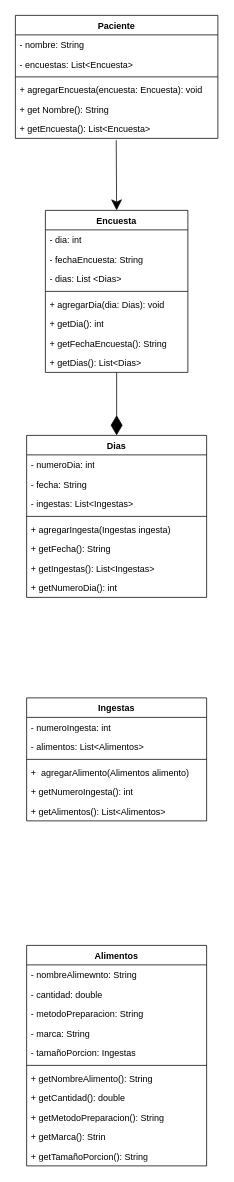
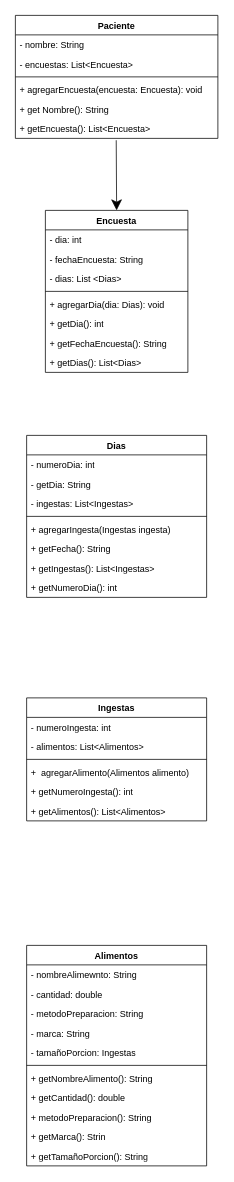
edge "+ getDias(): List<Dias>" -> "Dias": removed
node "- fecha: String": label "- fecha: String" -> "- getDia: String"
node "+ getMetodoPreparacion(): String": label "+ getMetodoPreparacion(): String" -> "+ metodoPreparacion(): String"
